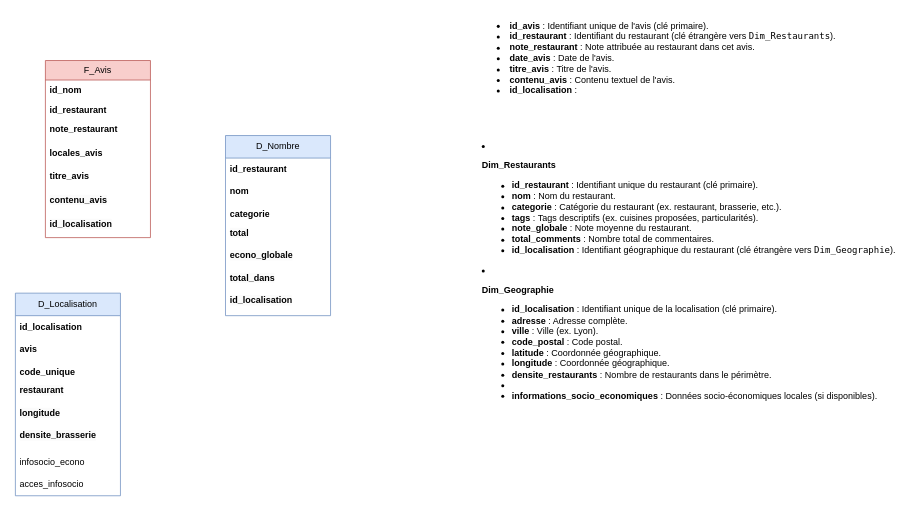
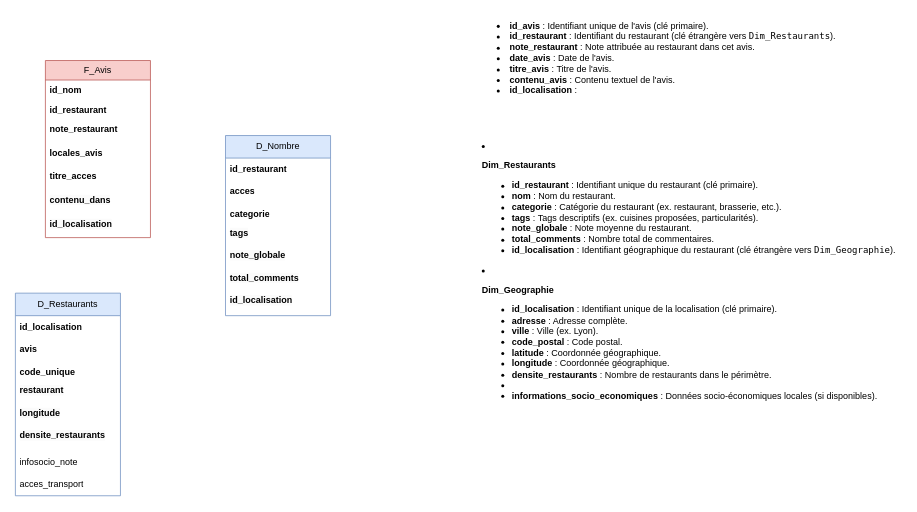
node "titre_avis": label "titre_avis" -> "titre_acces"
node "nom": label "nom" -> "acces"
node "contenu_avis": label "contenu_avis" -> "contenu_dans"
node "total": label "total" -> "tags"
node "econo_globale": label "econo_globale" -> "note_globale"
node "total_dans": label "total_dans" -> "total_comments"
node "D_Localisation": label "D_Localisation" -> "D_Restaurants"
node "densite_brasserie": label "densite_brasserie" -> "densite_restaurants"
node "infosocio_econo": label "infosocio_econo" -> "infosocio_note"
node "acces_infosocio": label "acces_infosocio" -> "acces_transport"
